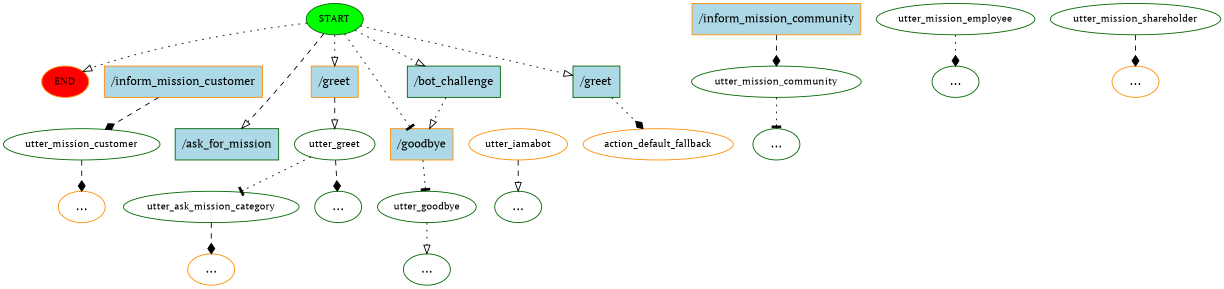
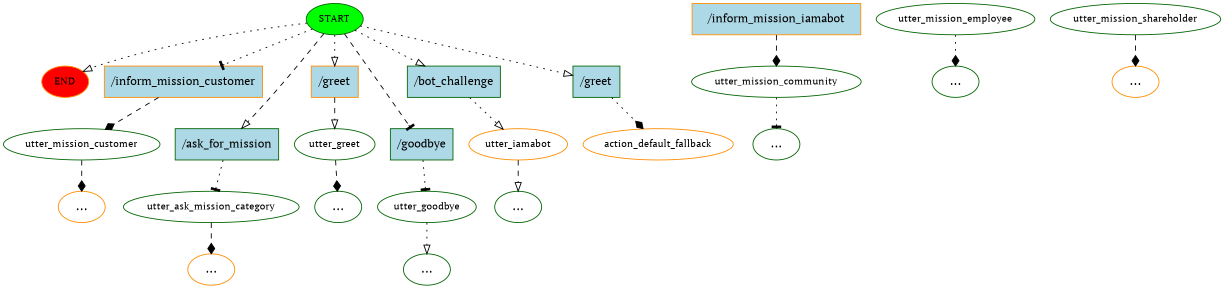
node "/inform_mission_community": label "/inform_mission_community" -> "/inform_mission_iamabot"
edge "START" -> "/inform_mission_customer": added
edge "START" -> "/goodbye": style dotted -> dashed
edge "/bot_challenge" -> "/goodbye": now "/bot_challenge" -> "utter_iamabot"
node "/goodbye": color darkorange -> darkgreen
edge "utter_greet" -> "utter_ask_mission_category": now "/ask_for_mission" -> "utter_ask_mission_category"
